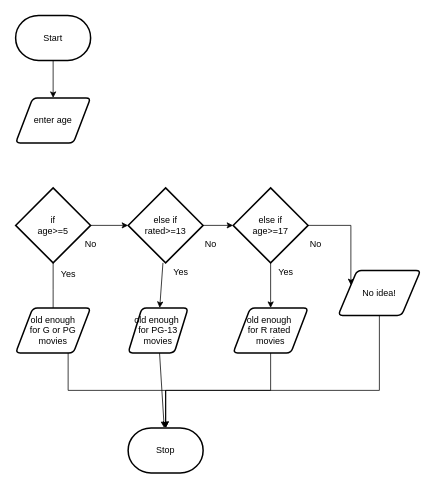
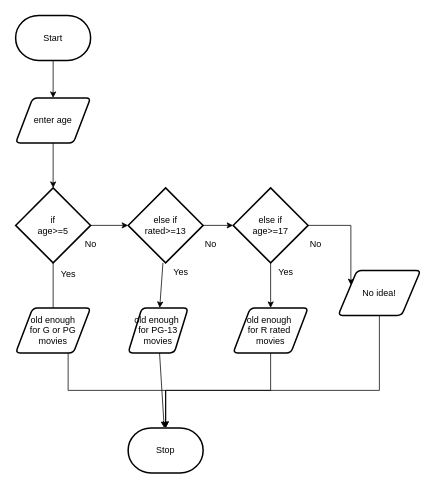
edge "enter age" -> "if age>=5": added
